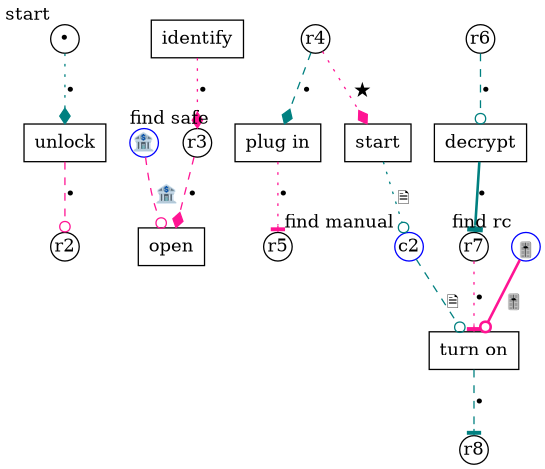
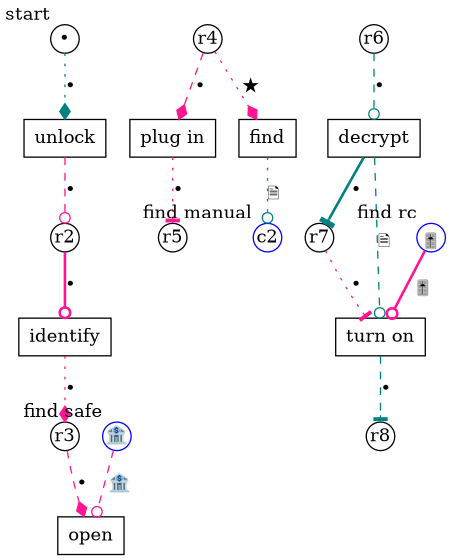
edge "r4" -> "plug in": color teal -> deeppink
node "start": label "start" -> "find"
edge "r2" -> "identify": added, label "•"
edge "c2 find manual" -> "turn on": now "decrypt" -> "turn on"
